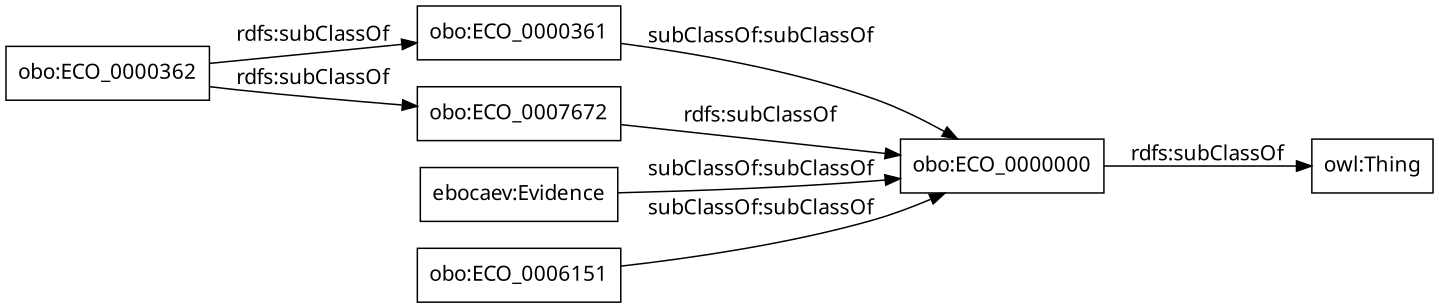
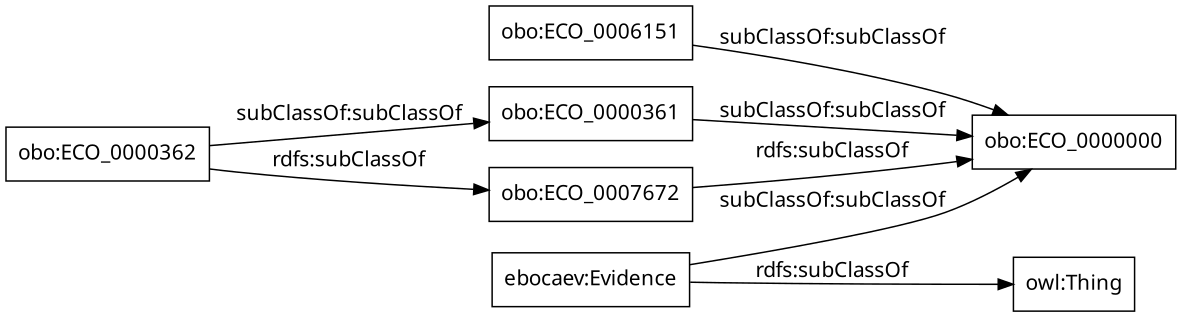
edge "obo:ECO_0000362" -> "obo:ECO_0000361": label "rdfs:subClassOf" -> "subClassOf:subClassOf"
edge "obo:ECO_0000000" -> "owl:Thing": now "ebocaev:Evidence" -> "owl:Thing"
